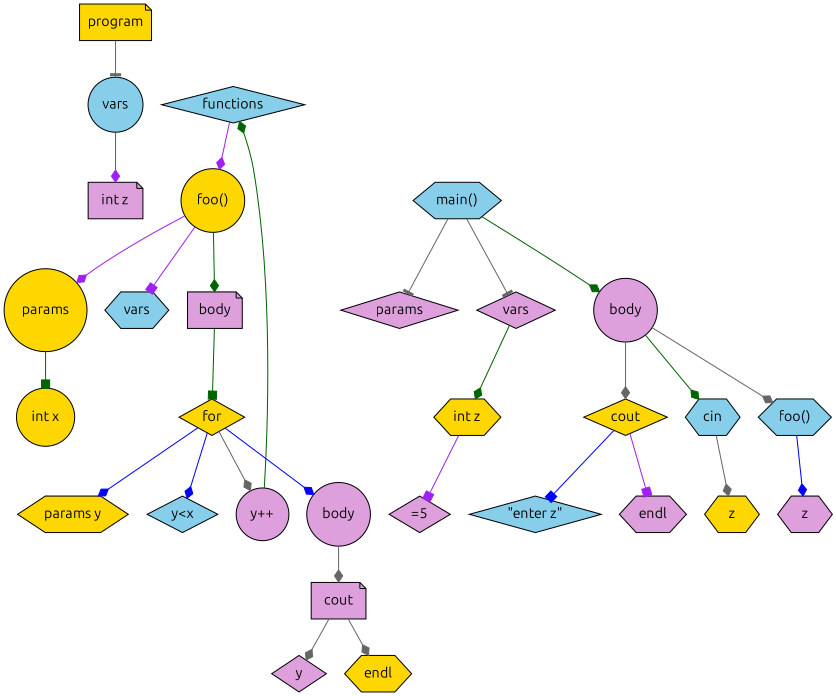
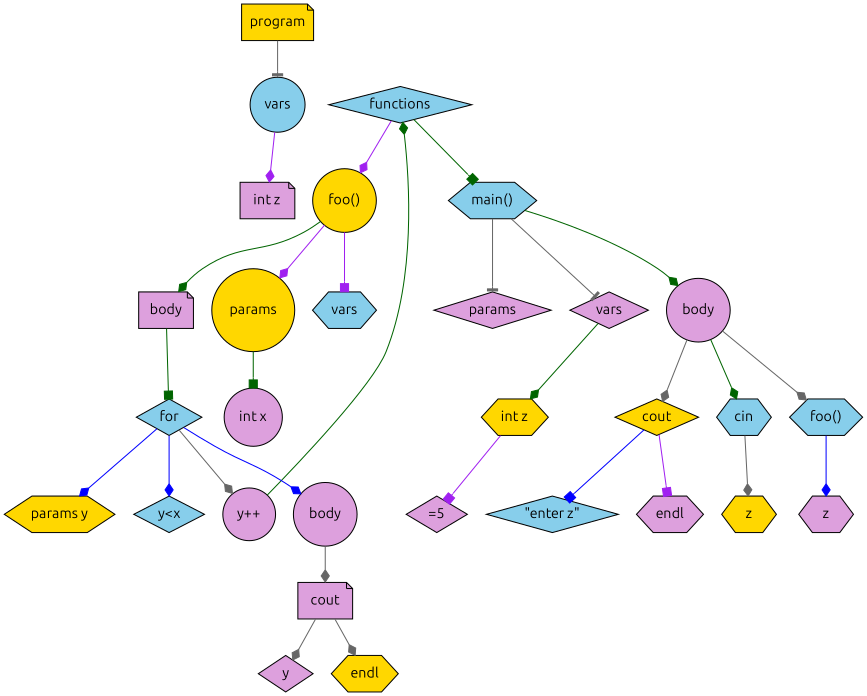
edge "functions" -> "main()": added
node "int x": fillcolor gold -> plum
node "for": fillcolor gold -> skyblue
